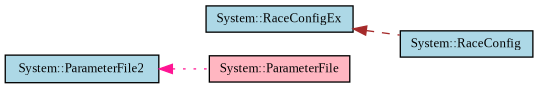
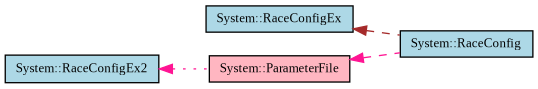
edge "System::RaceConfig" -> "System::ParameterFile": added
node "System::ParameterFile2": label "System::ParameterFile2" -> "System::RaceConfigEx2"
